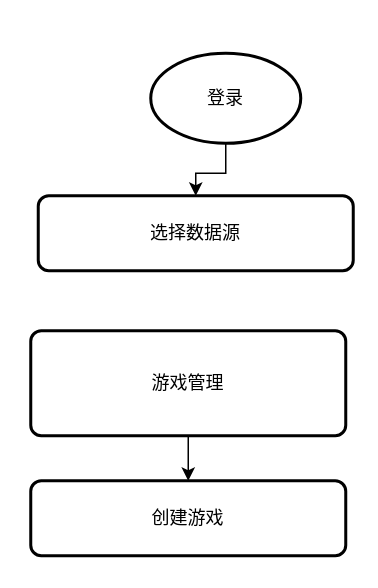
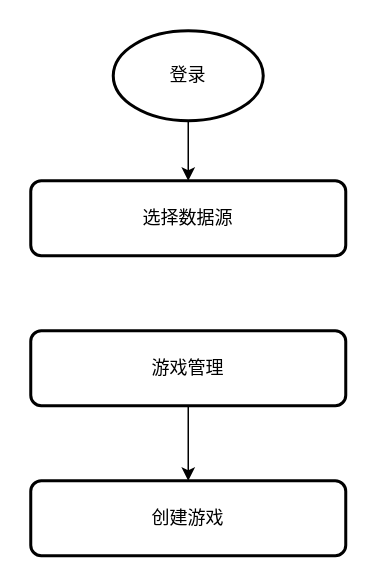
node "登录": moved (226, 98) -> (188, 76)
node "选择数据源": moved (196, 233) -> (188, 218)
node "游戏管理": size 315x105 -> 315x75
